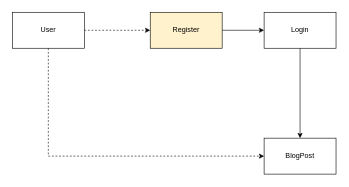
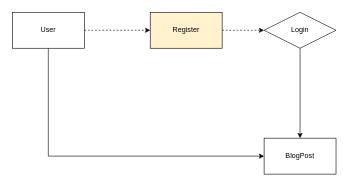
edge "Register" -> "Login": style solid -> dashed
node "Login": shape rectangle -> diamond
edge "User" -> "BlogPost": style dashed -> solid
